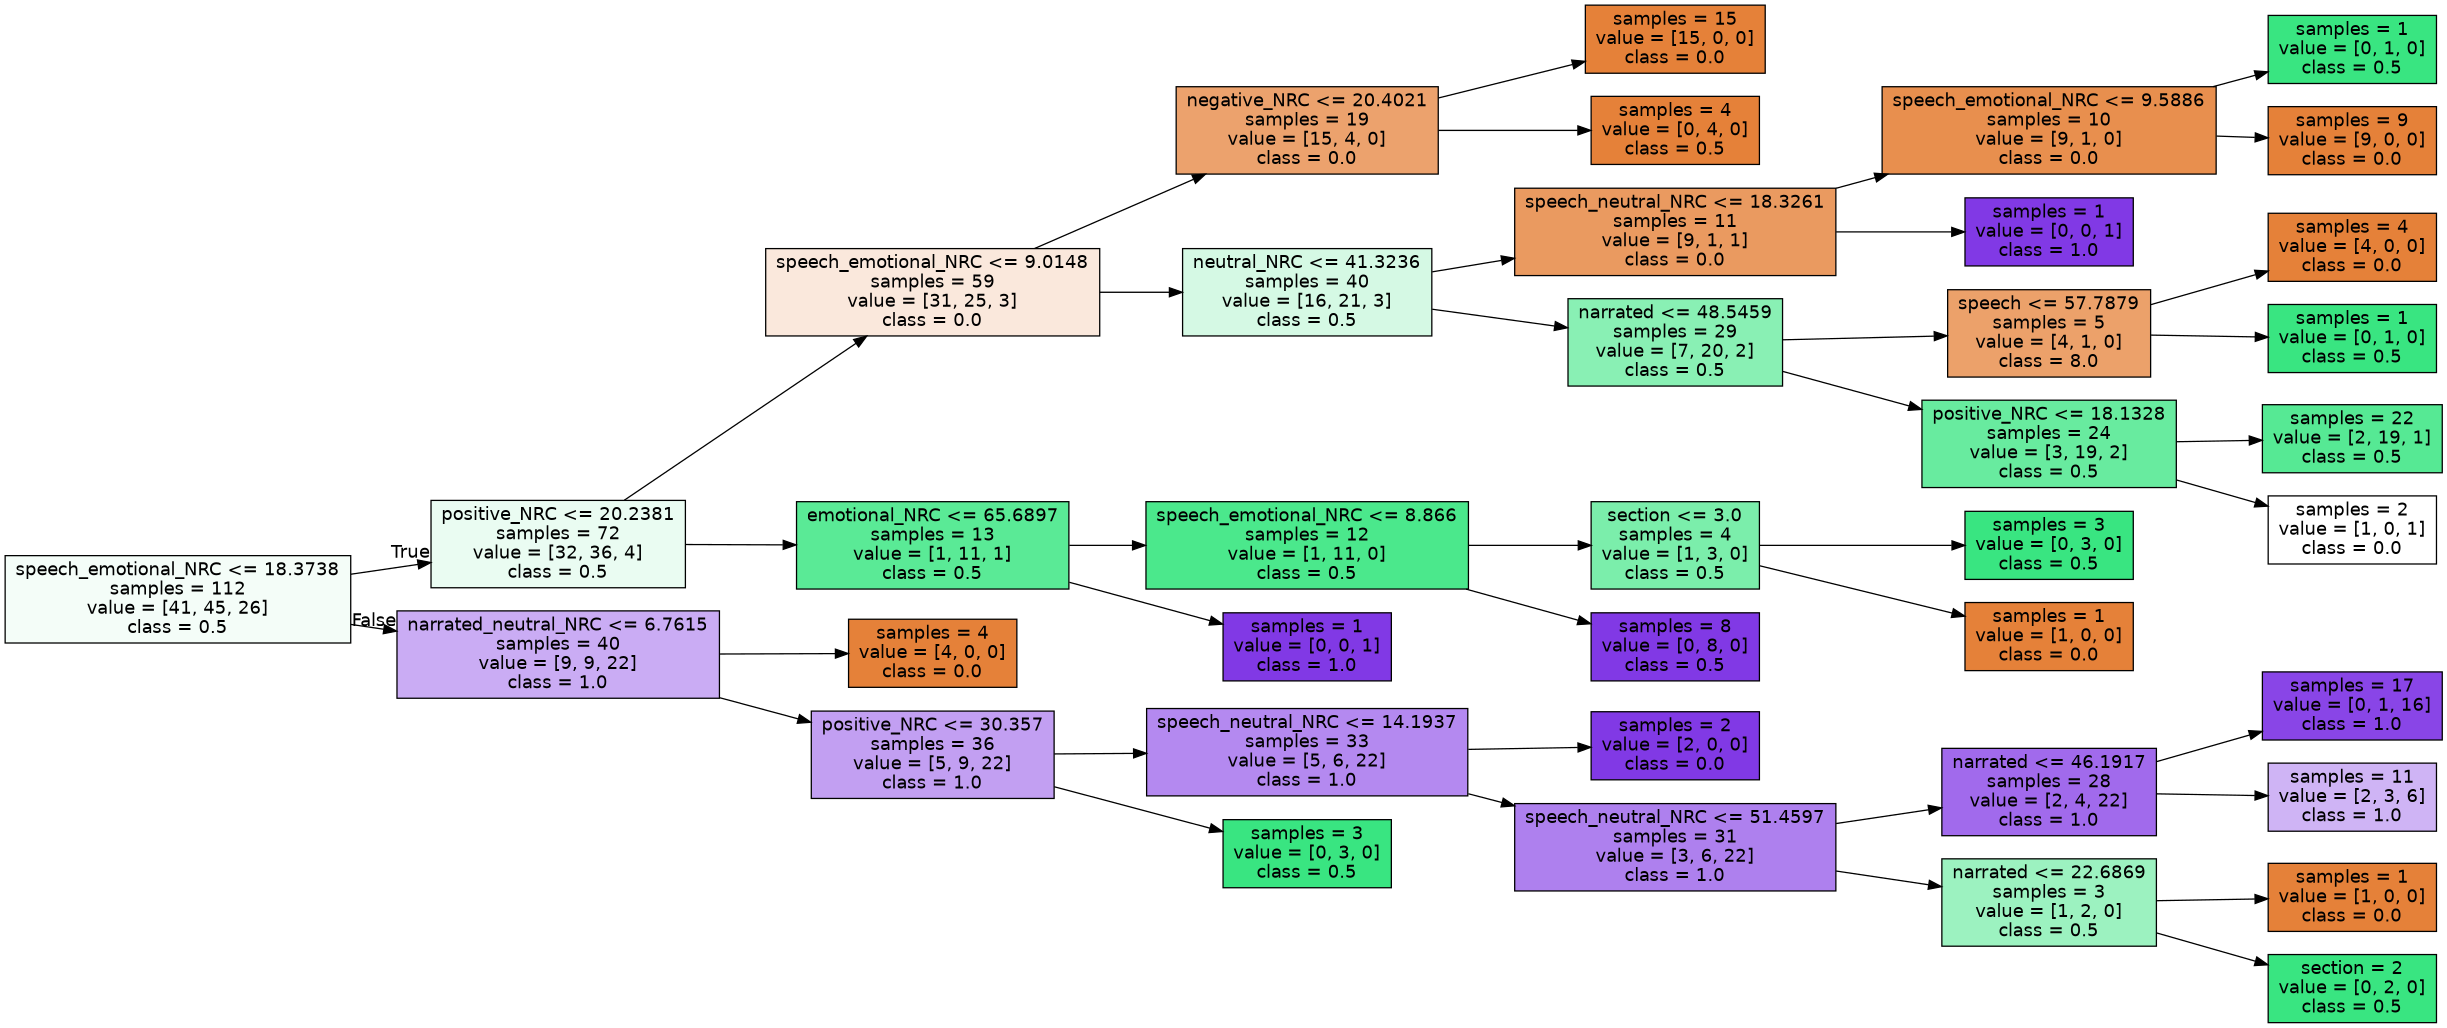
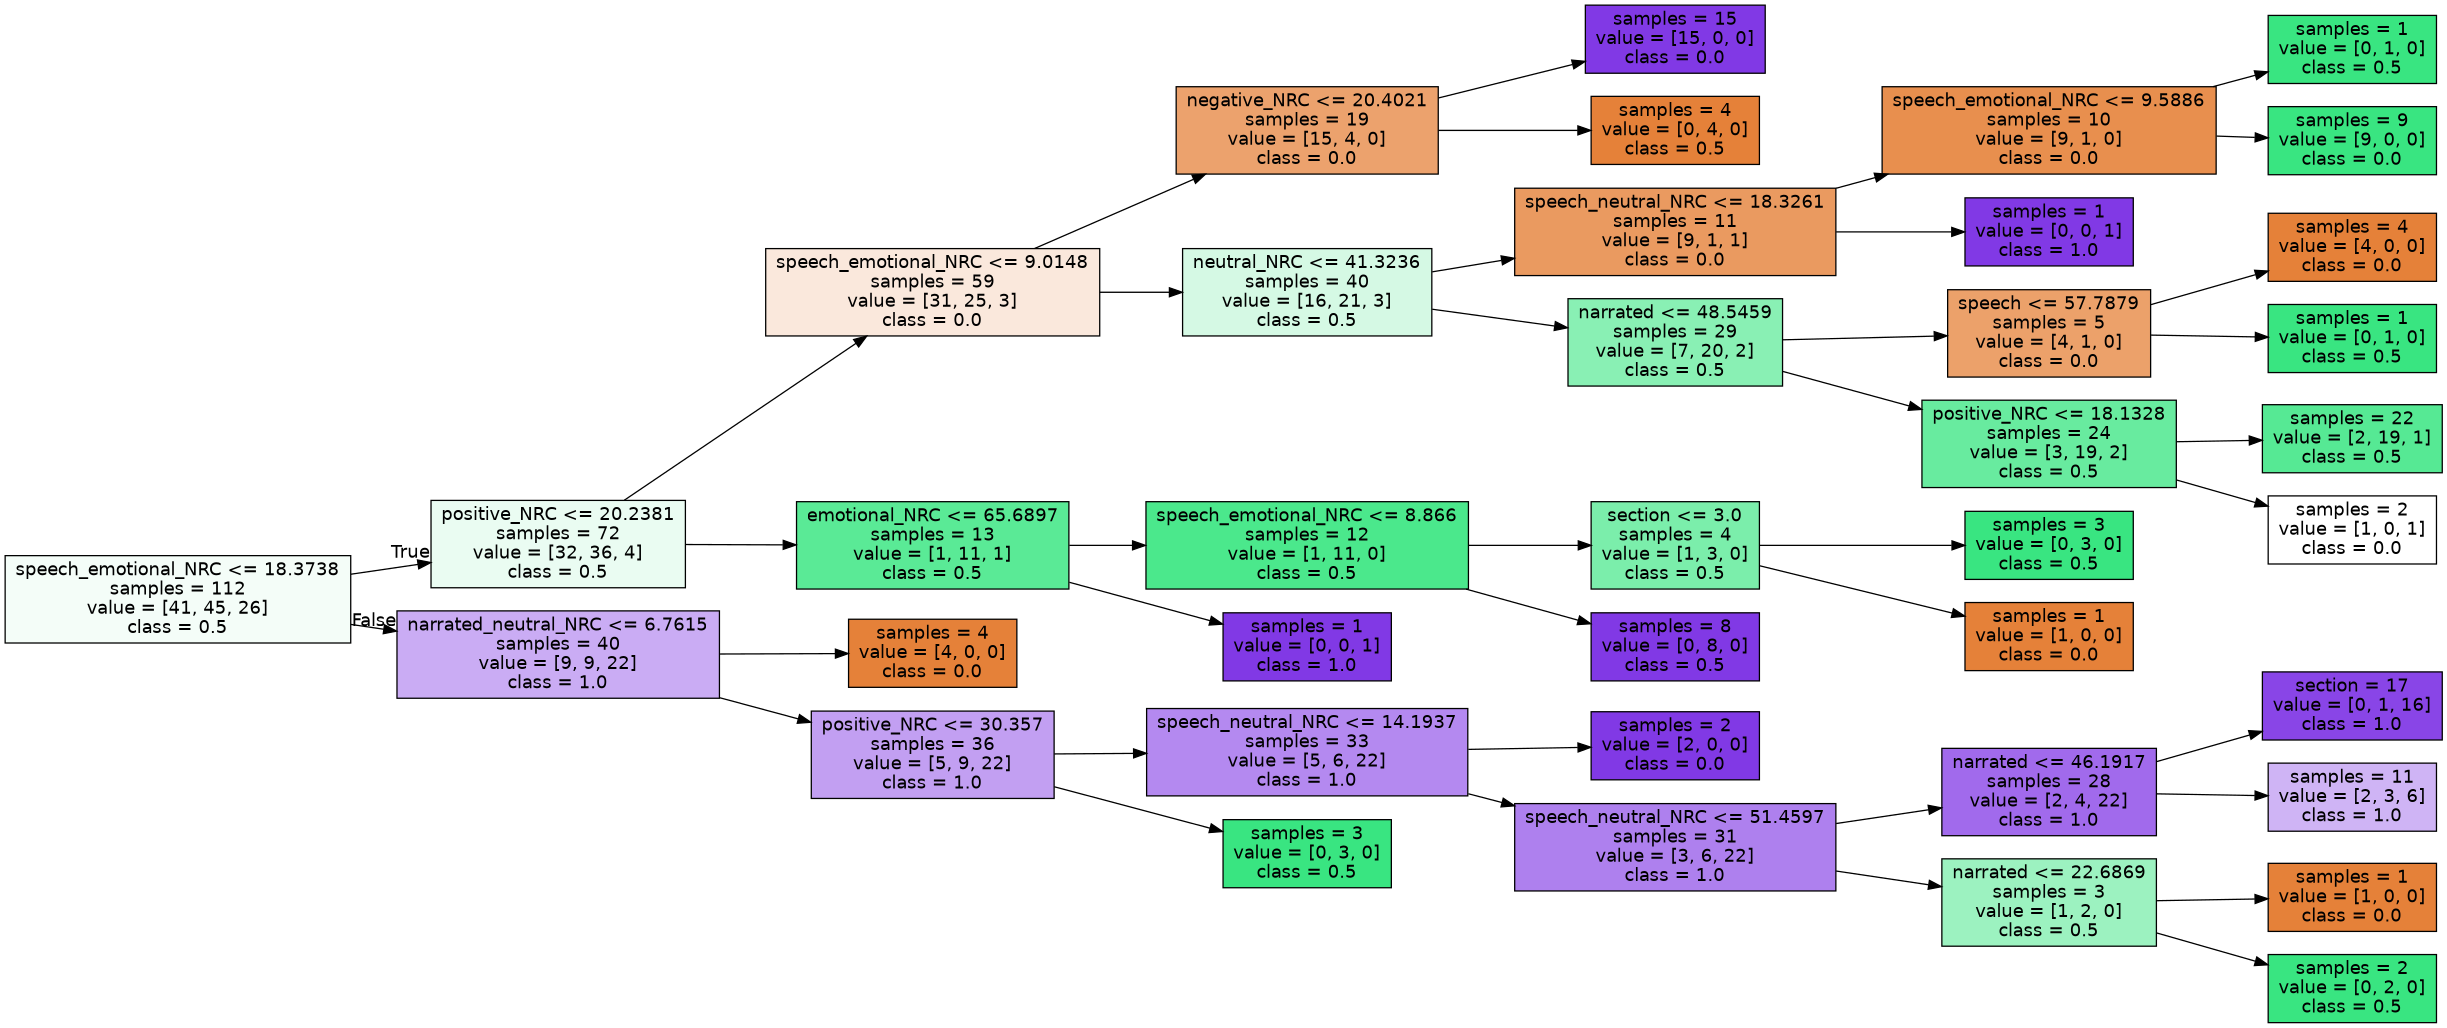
node "samples = 15 value = [15, 0, 0] class = 0.0": fillcolor #e58139ff -> #8139e5ff
node "samples = 9 value = [9, 0, 0] class = 0.0": fillcolor #e58139ff -> #39e581ff
node "speech <= 57.7879 samples = 5 value = [4, 1, 0] class = 8.0": label "speech <= 57.7879 samples = 5 value = [4, 1, 0] class = 8.0" -> "speech <= 57.7879 samples = 5 value = [4, 1, 0] class = 0.0"
node "samples = 17 value = [0, 1, 16] class = 1.0": label "samples = 17 value = [0, 1, 16] class = 1.0" -> "section = 17 value = [0, 1, 16] class = 1.0"
node "section = 2 value = [0, 2, 0] class = 0.5": label "section = 2 value = [0, 2, 0] class = 0.5" -> "samples = 2 value = [0, 2, 0] class = 0.5"
